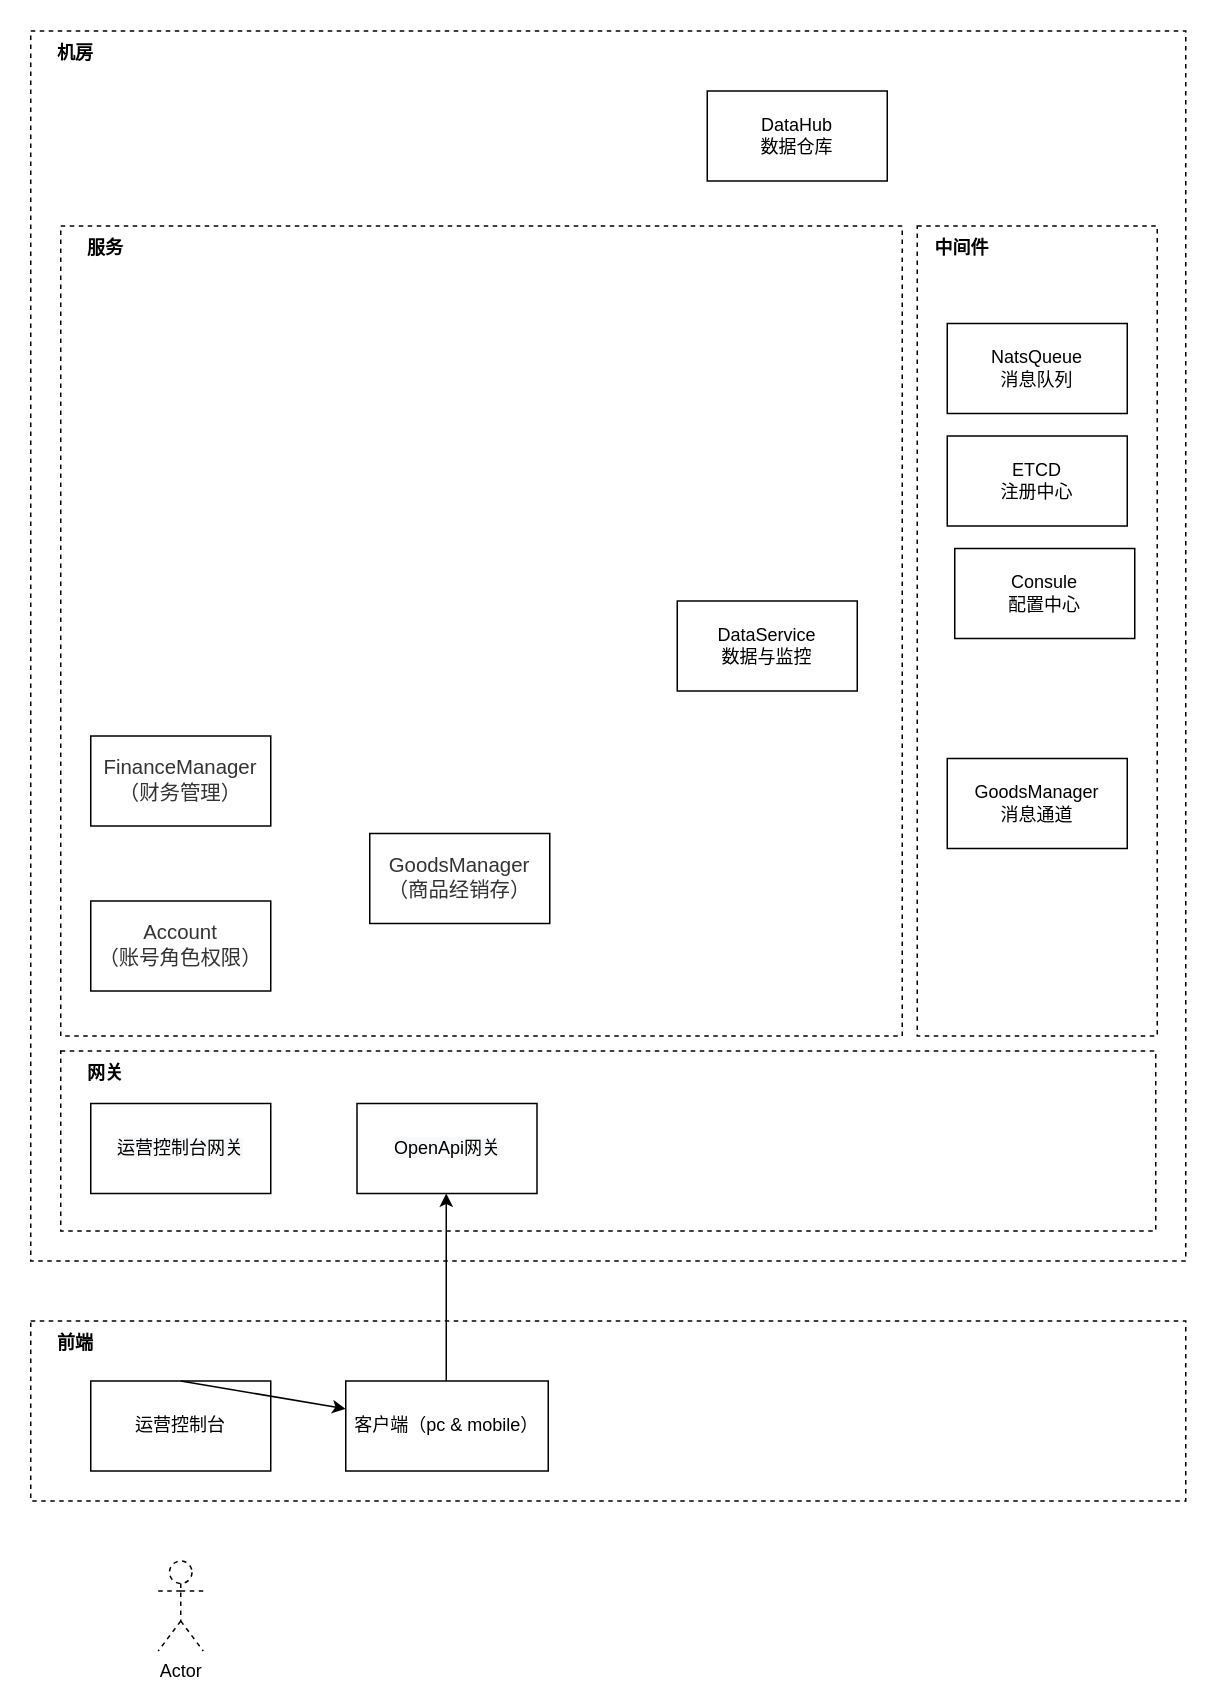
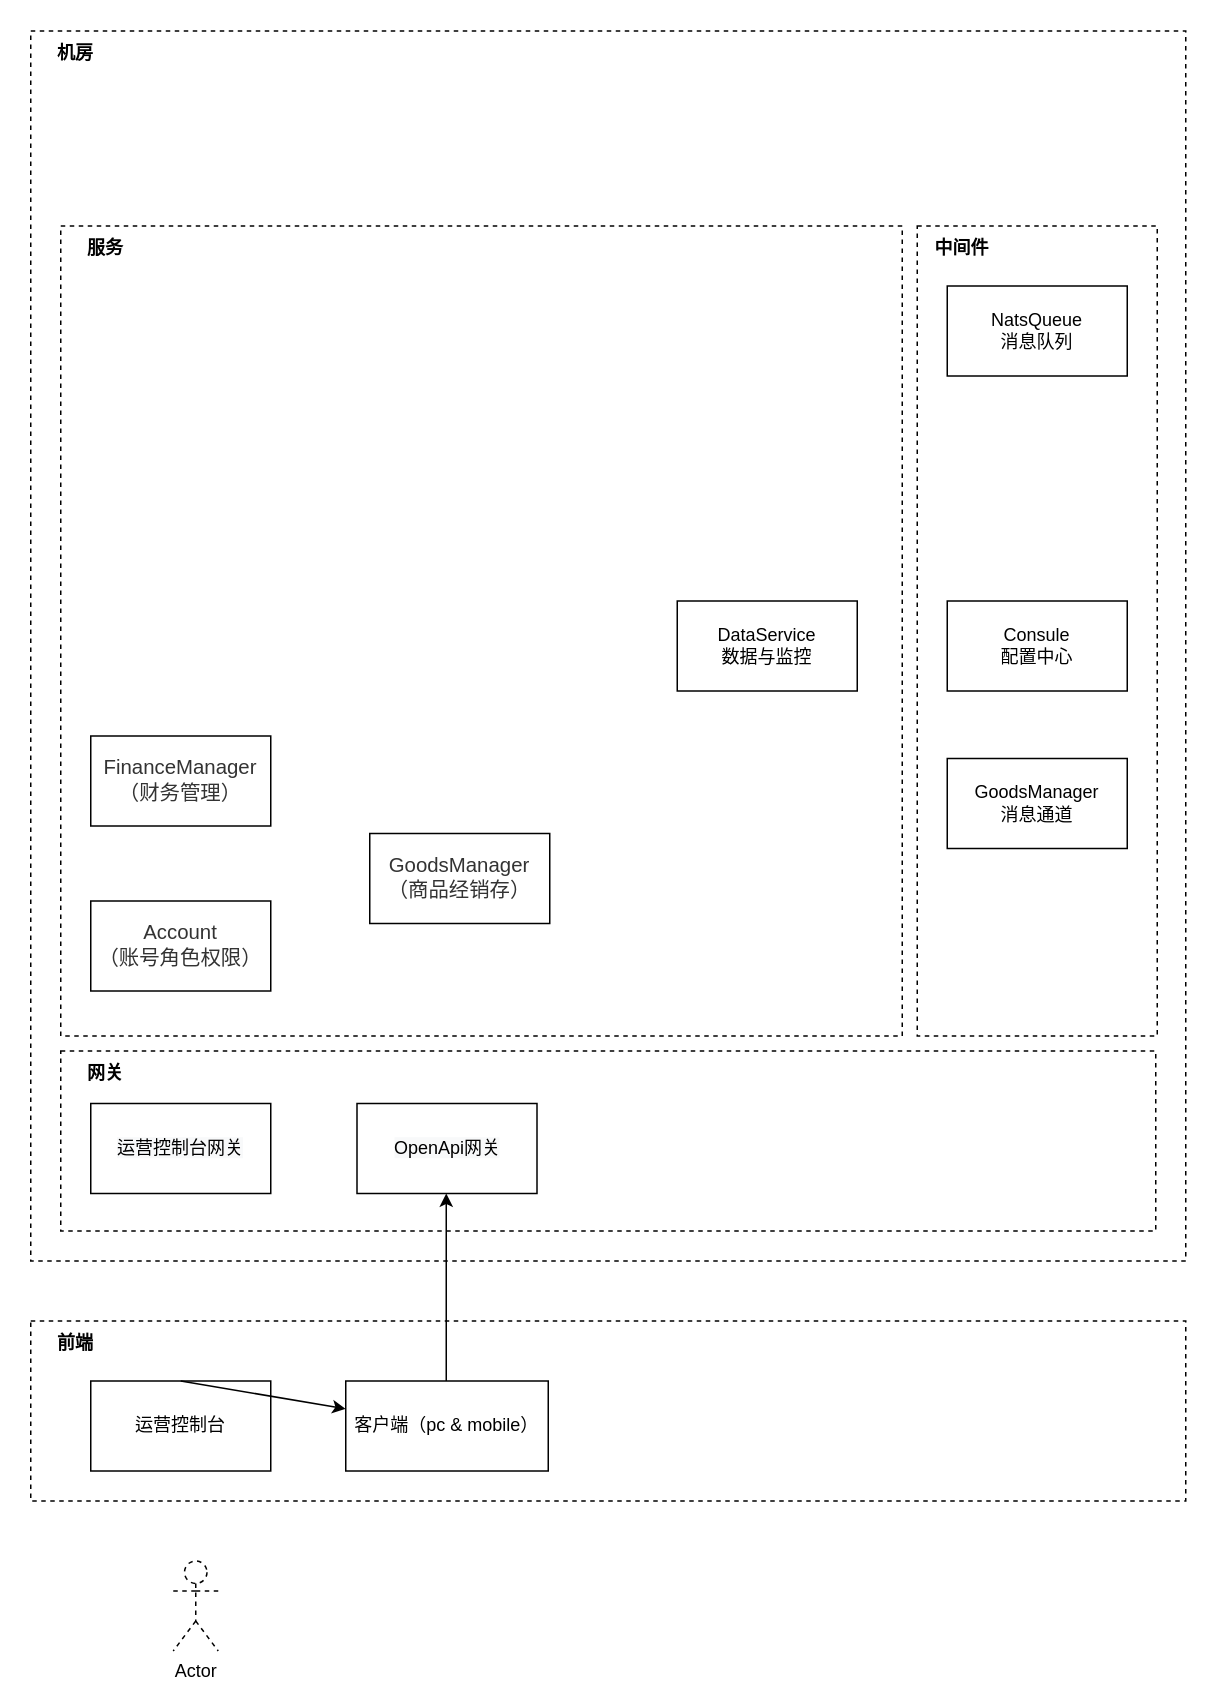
node "DataHub 数据仓库": removed
node "NatsQueue 消息队列": moved (1037, 368) -> (1037, 331)
node "ETCD 注册中心": removed
node "Consule 配置中心": moved (1045, 593) -> (1037, 646)
node "Actor": moved (181, 1606) -> (196, 1606)
